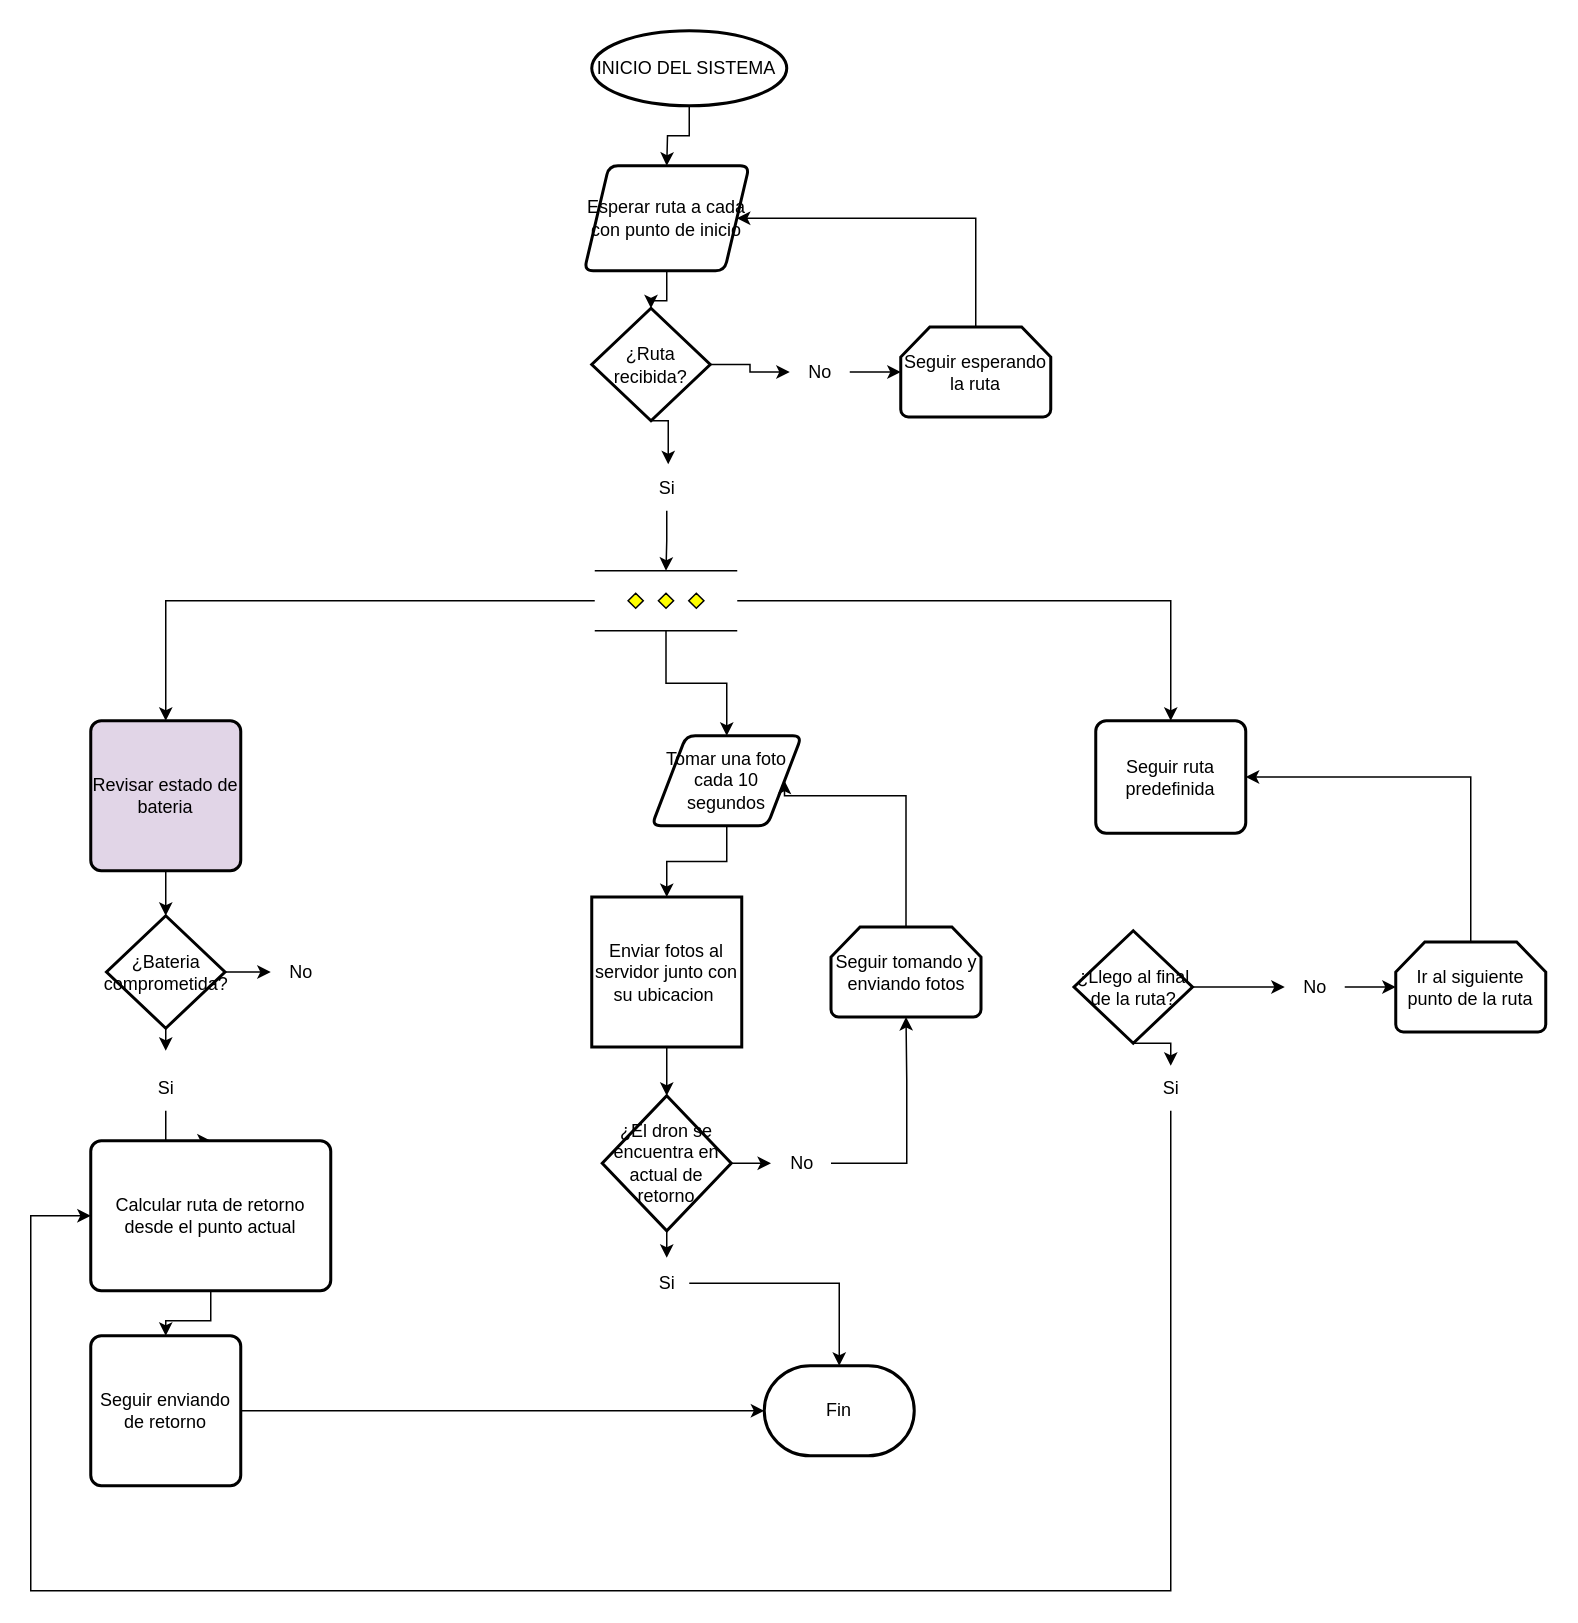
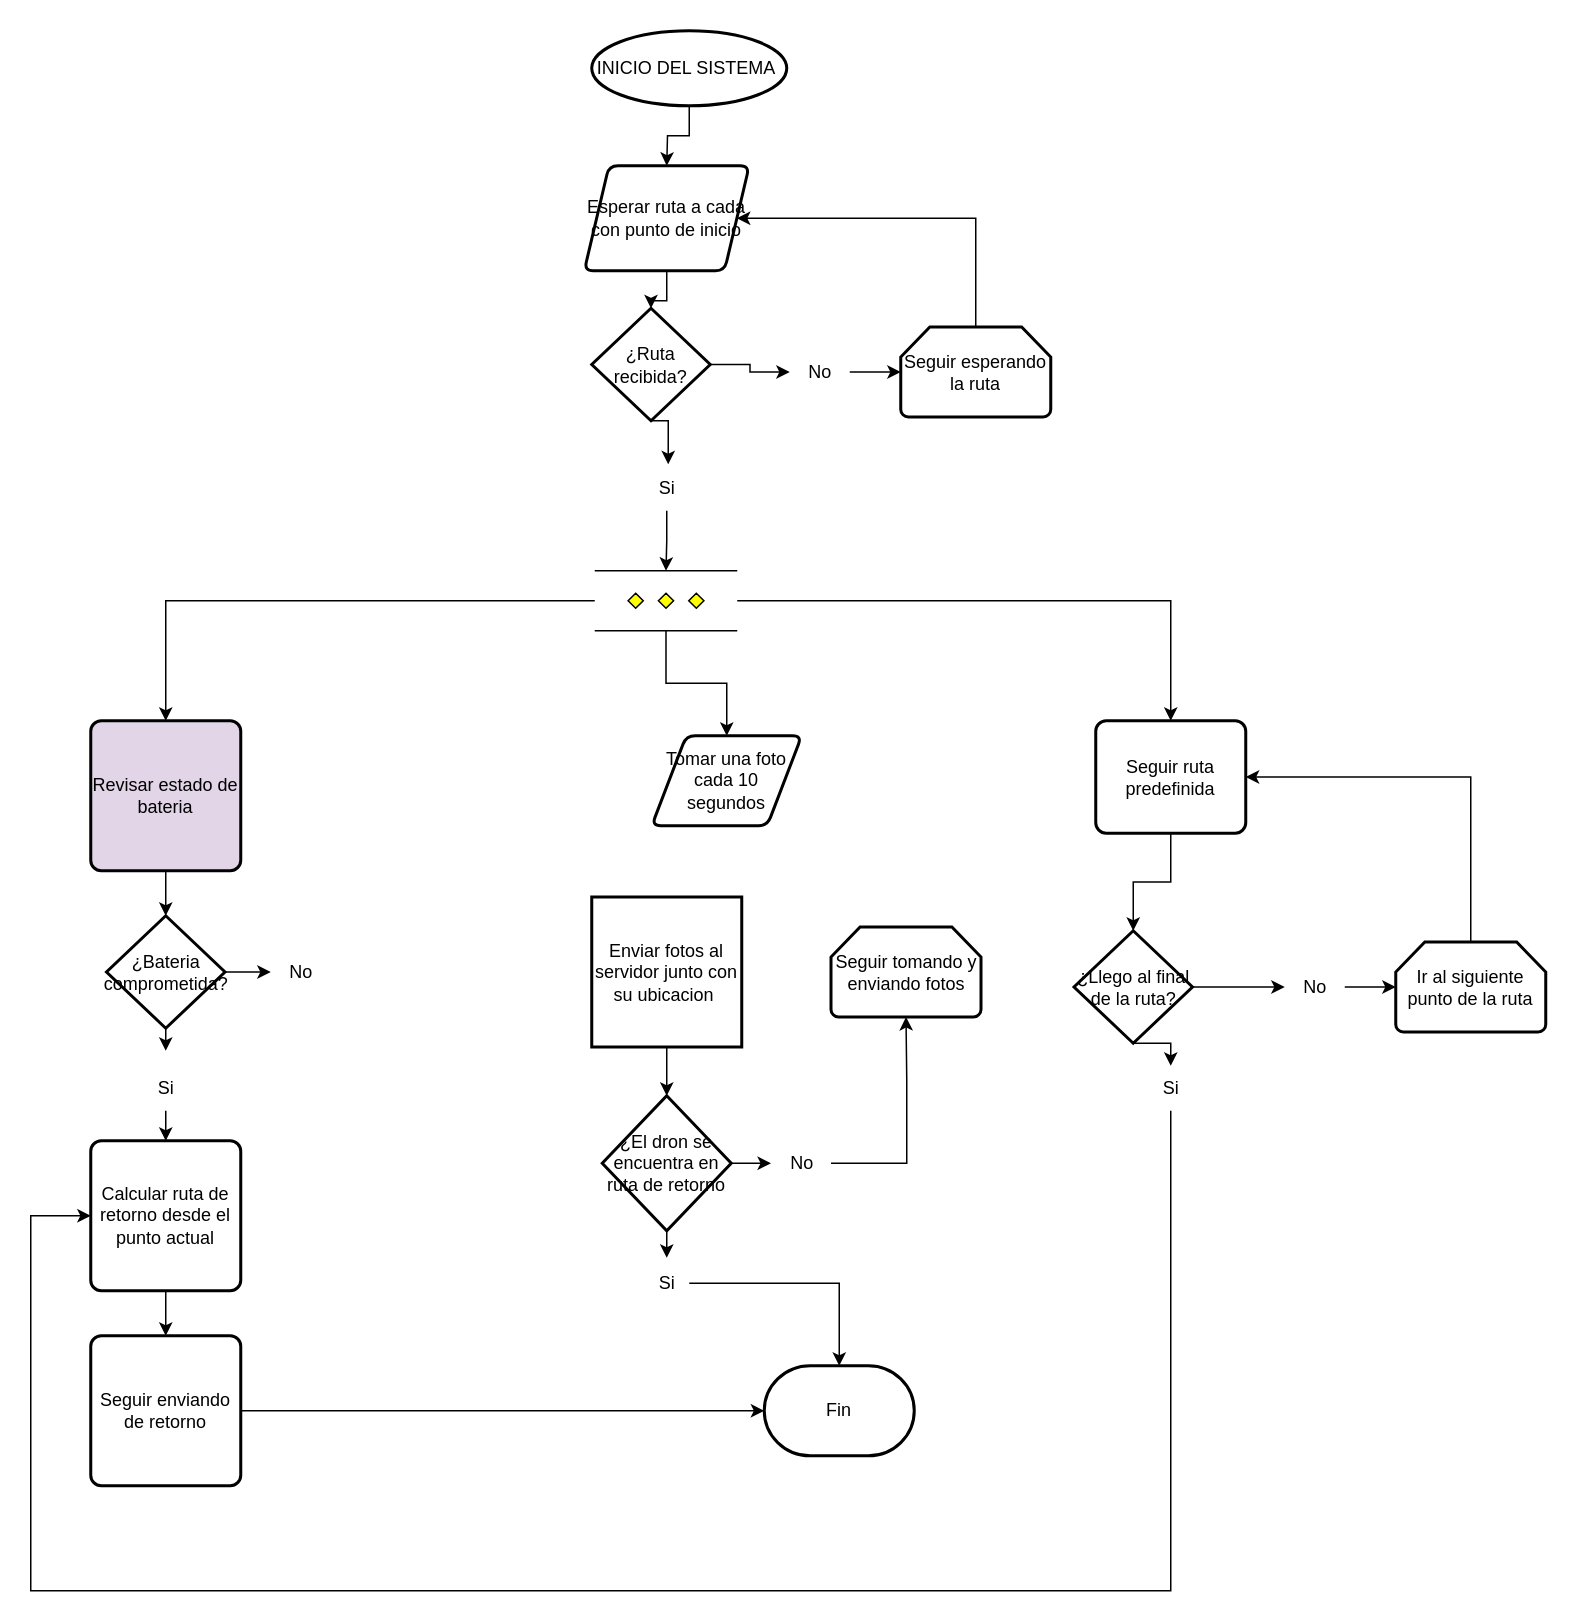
edge "Seguir tomando y enviando fotos" -> "Tomar una foto cada 10 segundos": removed
edge "Tomar una foto cada 10 segundos" -> "Enviar fotos al servidor junto con su ubicacion": removed
edge "Seguir ruta predefinida" -> "¿Llego al final de la ruta?": added
node "¿El dron se encuentra en actual de retorno": label "¿El dron se encuentra en actual de retorno" -> "¿El dron se encuentra en ruta de retorno"
node "Calcular ruta de retorno desde el punto actual": size 240x150 -> 150x150
